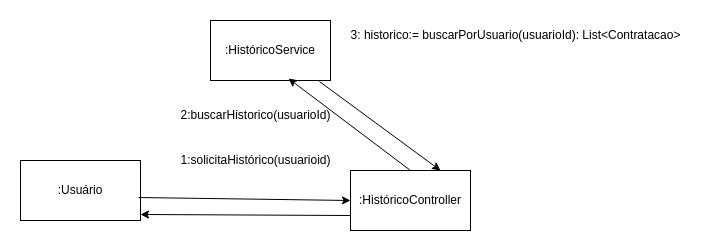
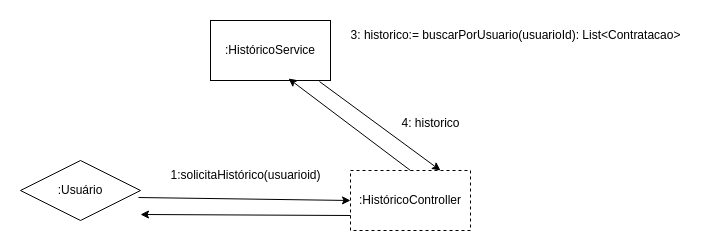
node "2:buscarHistorico(usuarioId)": removed
node "4: historico": added
node "1:solicitaHistórico(usuarioid)": moved (256, 161) -> (246, 176)
node ":Usuário": shape rectangle -> diamond
node ":HistóricoController": style solid -> dashed
